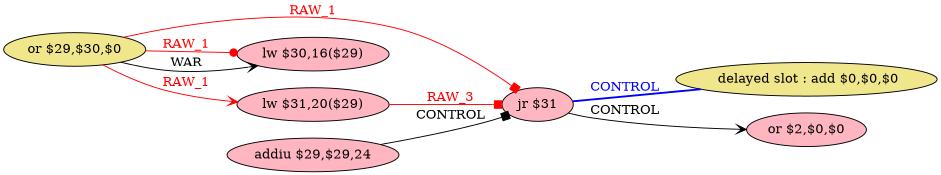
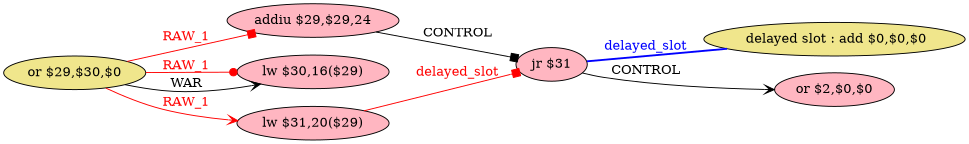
edge "or $29,$30,$0" -> "jr $31": now "or $29,$30,$0" -> "addiu $29,$29,24"
edge "delayed slot : add $0,$0,$0" -- "jr $31": label "CONTROL" -> "delayed_slot"
edge "lw $31,20($29)" -> "jr $31": label "RAW_3" -> "delayed_slot"
